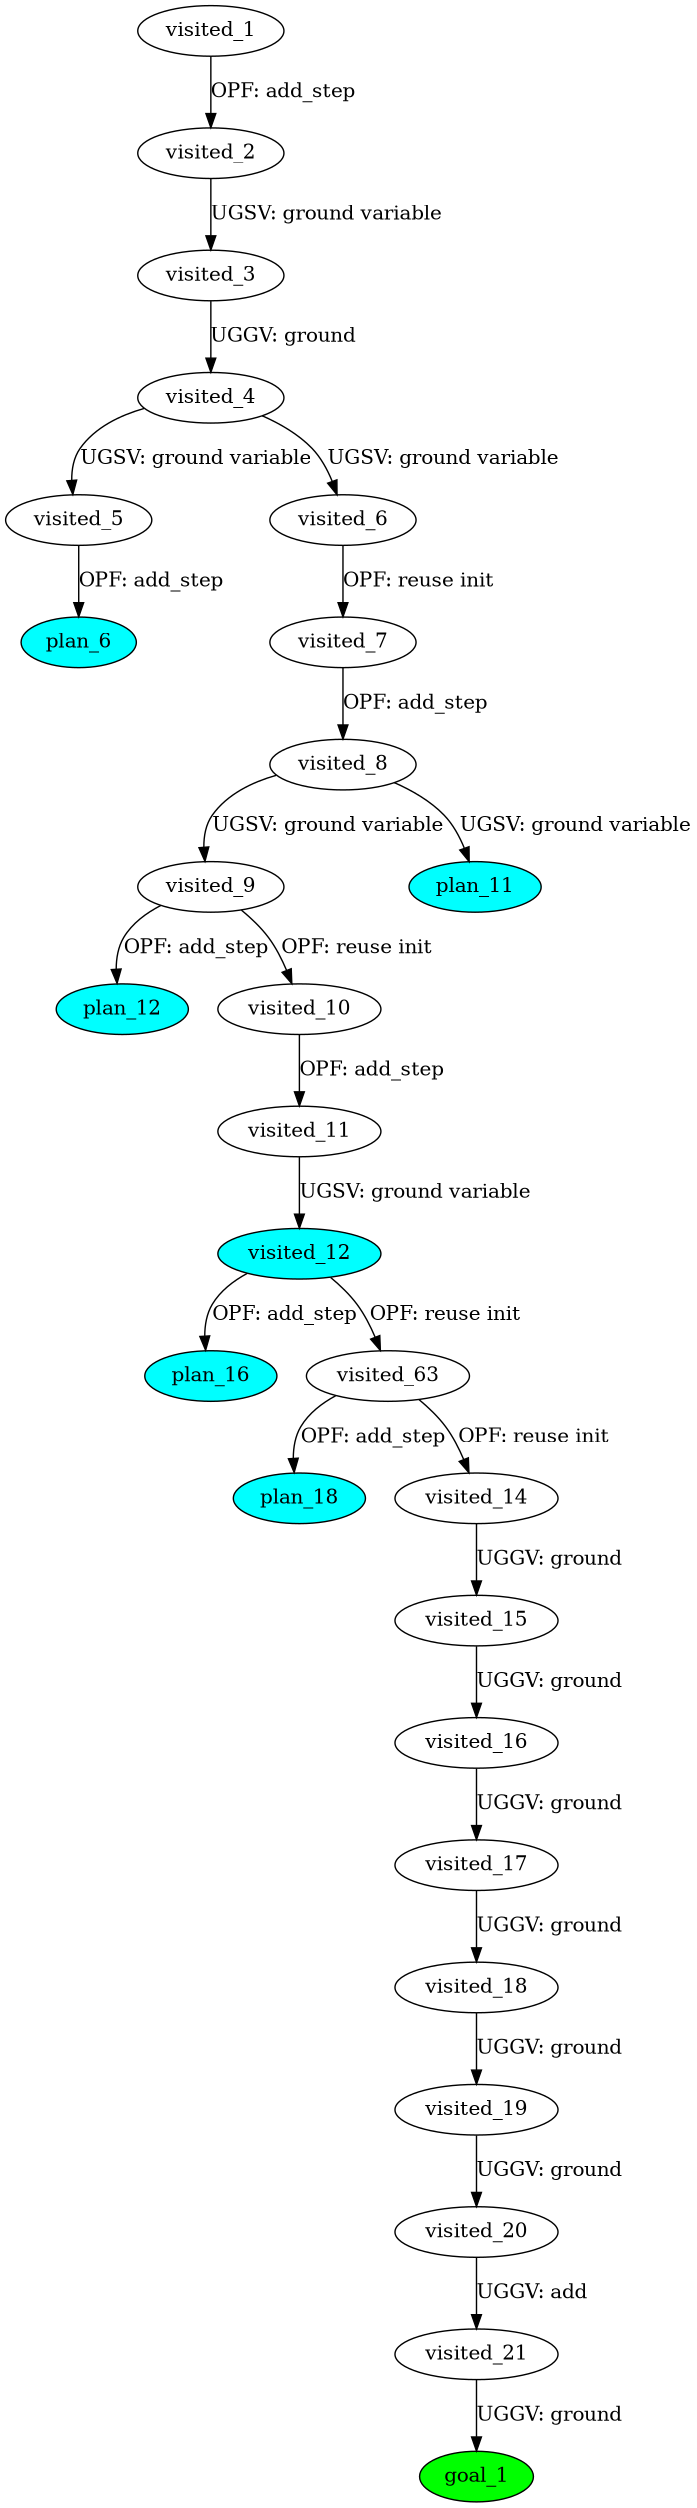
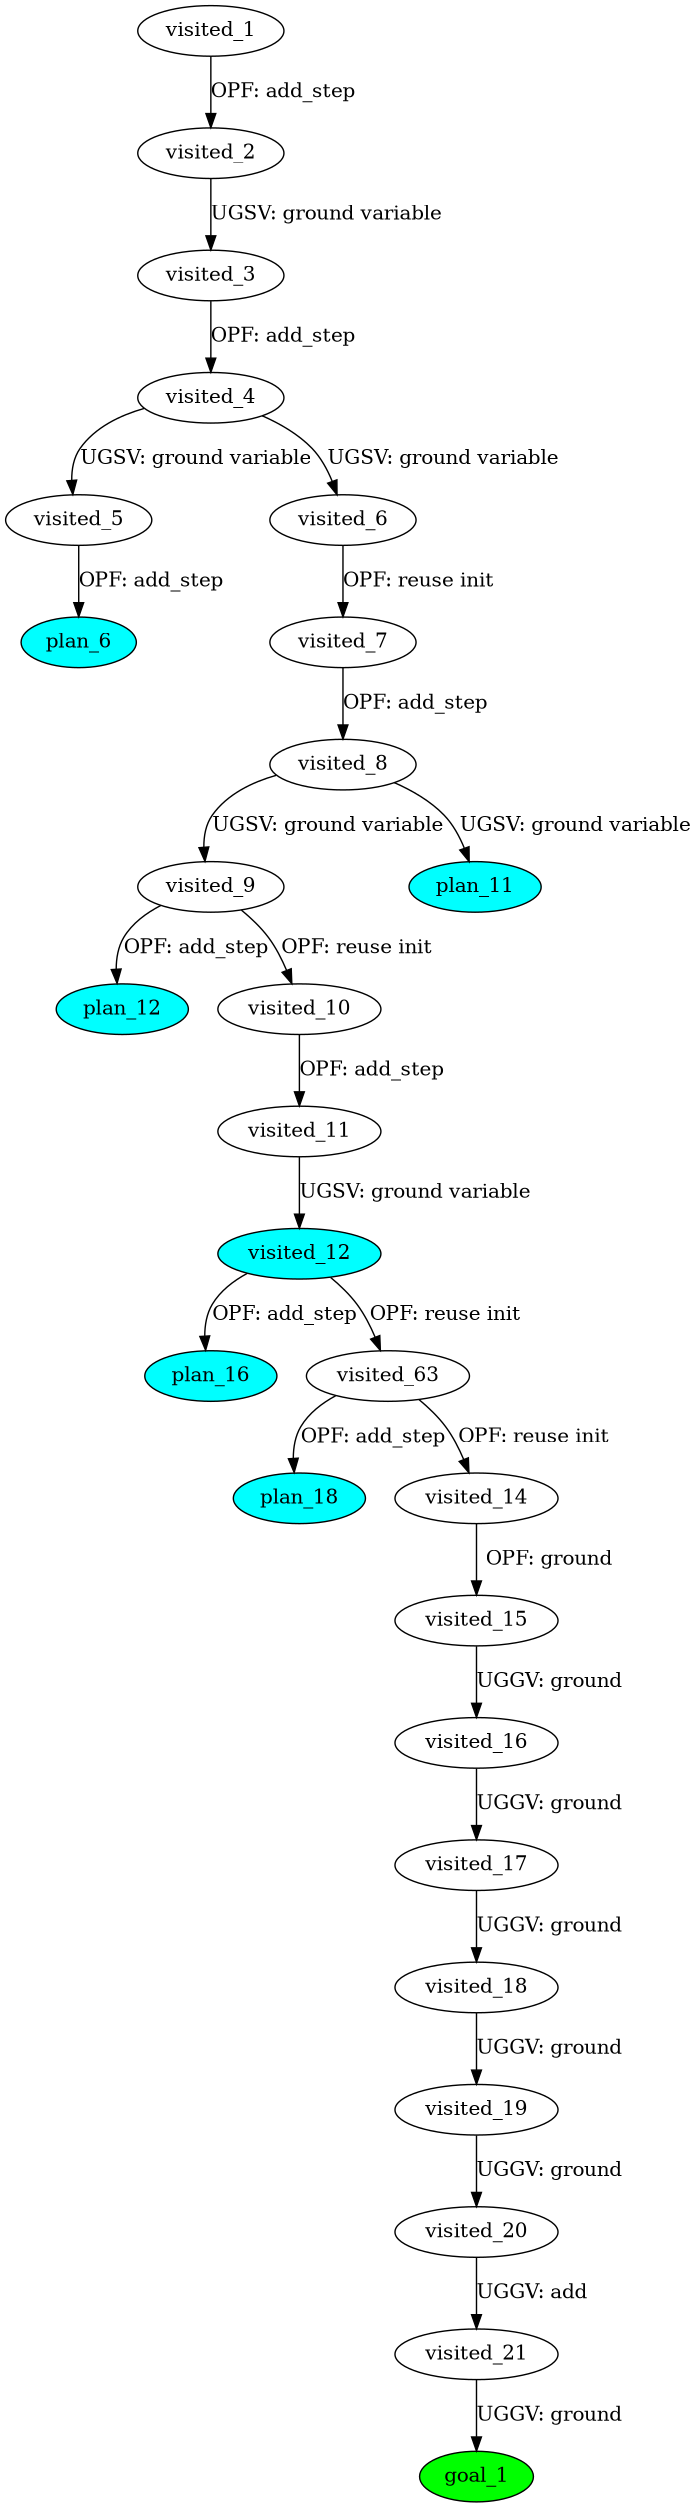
edge "visited_3" -> "visited_4": label "UGGV: ground" -> "OPF: add_step"
edge "visited_14" -> "visited_15": label "UGGV: ground" -> "OPF: ground"
